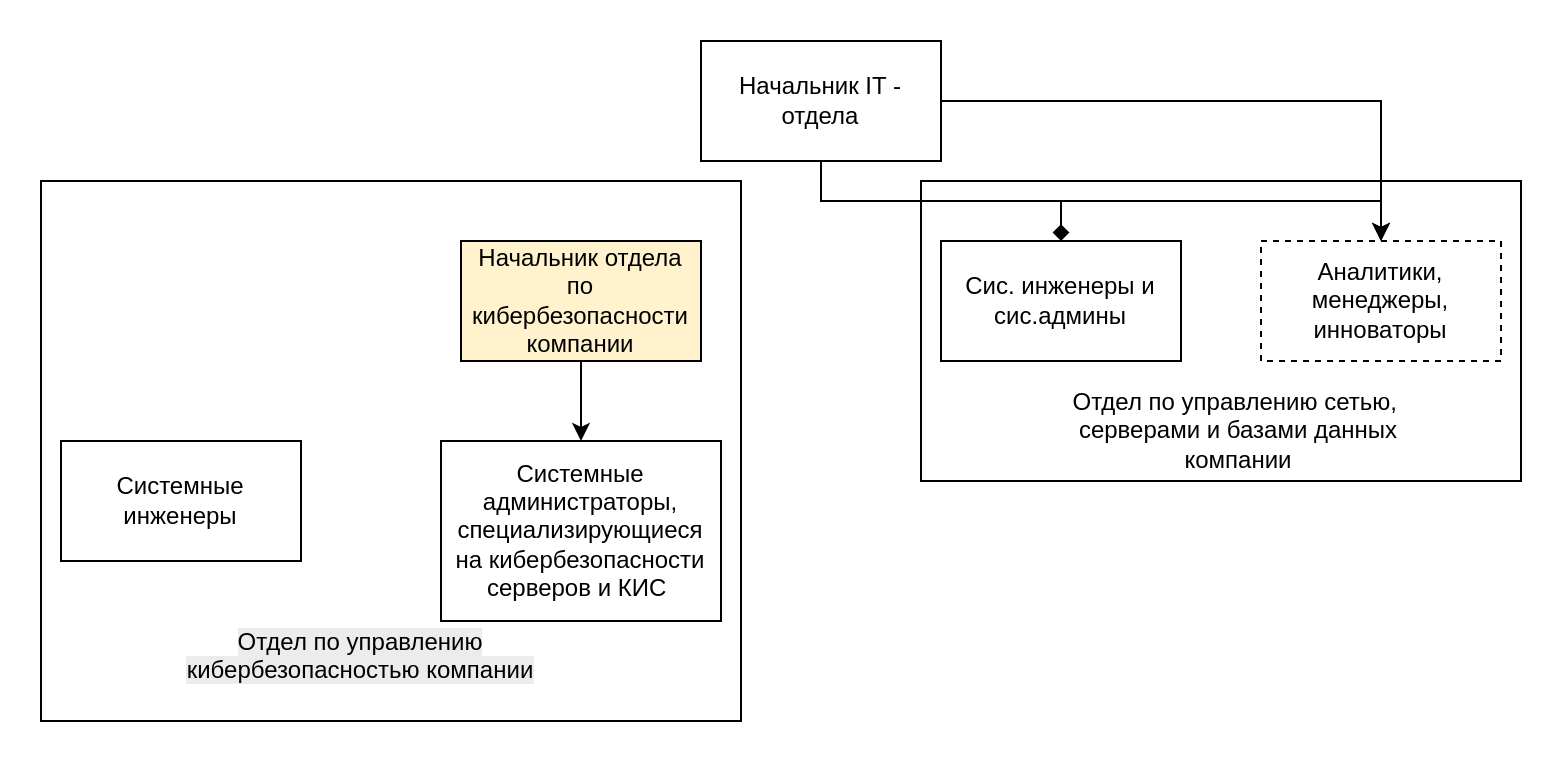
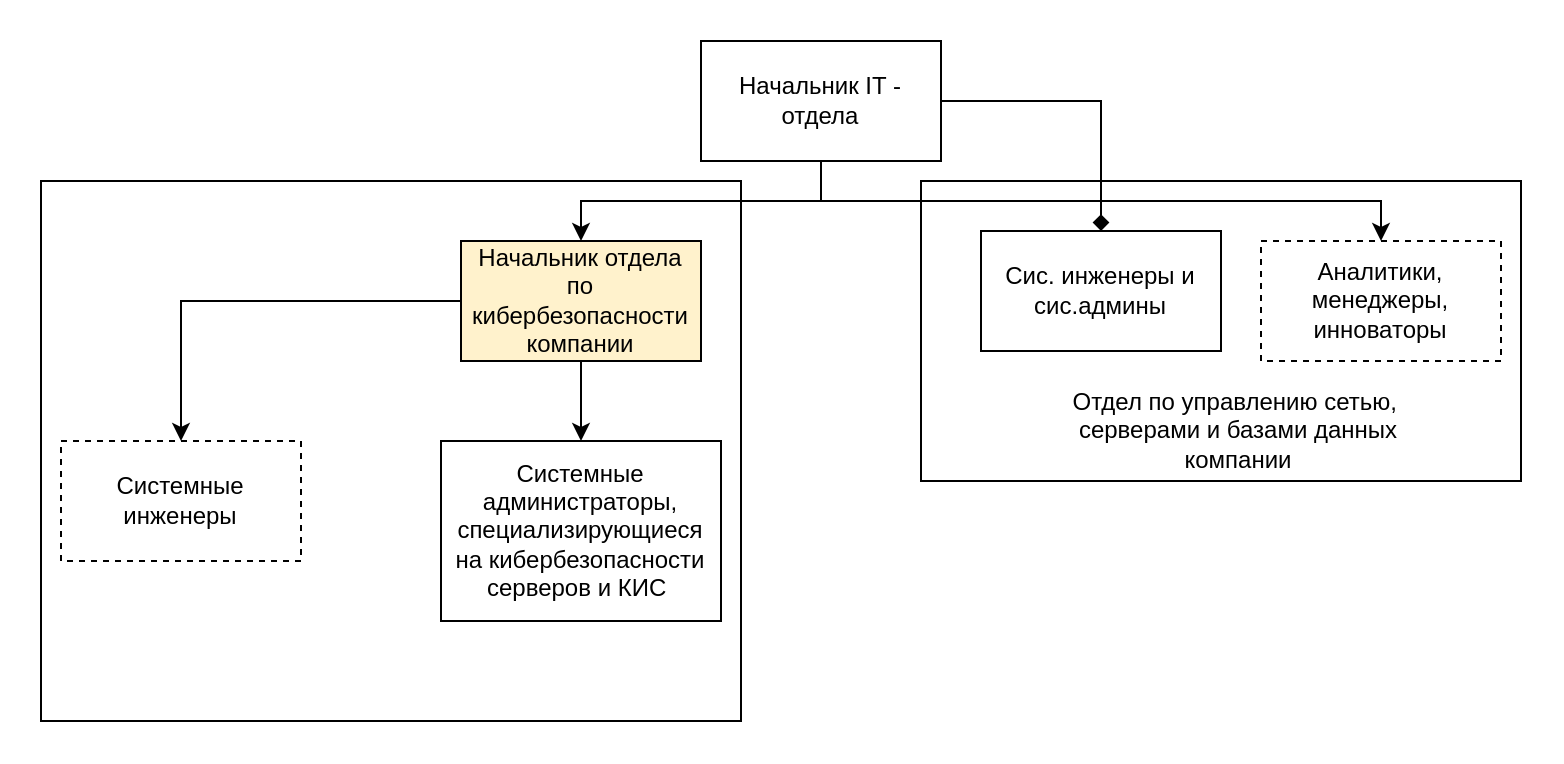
edge "Начальник IT - отдела" -> "Аналитики, менеджеры, инноваторы": now "Начальник IT - отдела" -> "Начальник отдела по кибербезопасности компании"
edge "Начальник отдела по кибербезопасности компании" -> "Системные инженеры": added
node "Сис. инженеры и сис.админы": moved (1061, 301) -> (1101, 291)
node "Системные инженеры": style solid -> dashed
node "Отдел по управлению кибербезопасностью компании": removed
